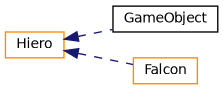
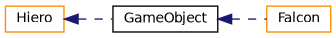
edge "Falcon" -> "Hiero": now "Falcon" -> "GameObject"
